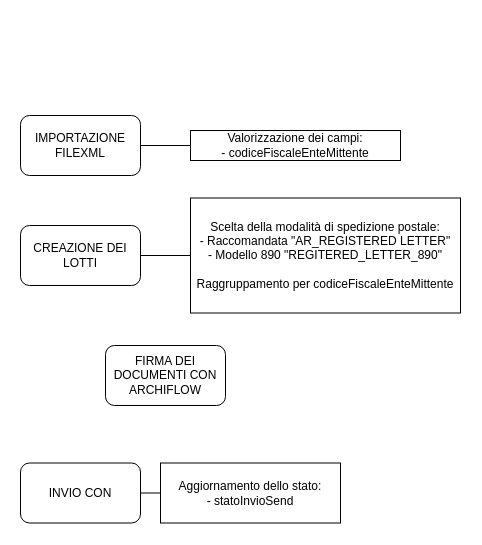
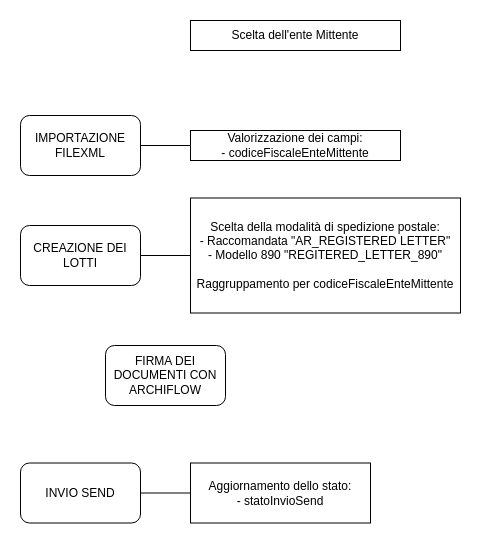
node "Scelta dell'ente Mittente": added
node "Aggiornamento dello stato: - statoInvioSend": moved (251, 493) -> (281, 493)
node "INVIO CON": label "INVIO CON" -> "INVIO SEND"
